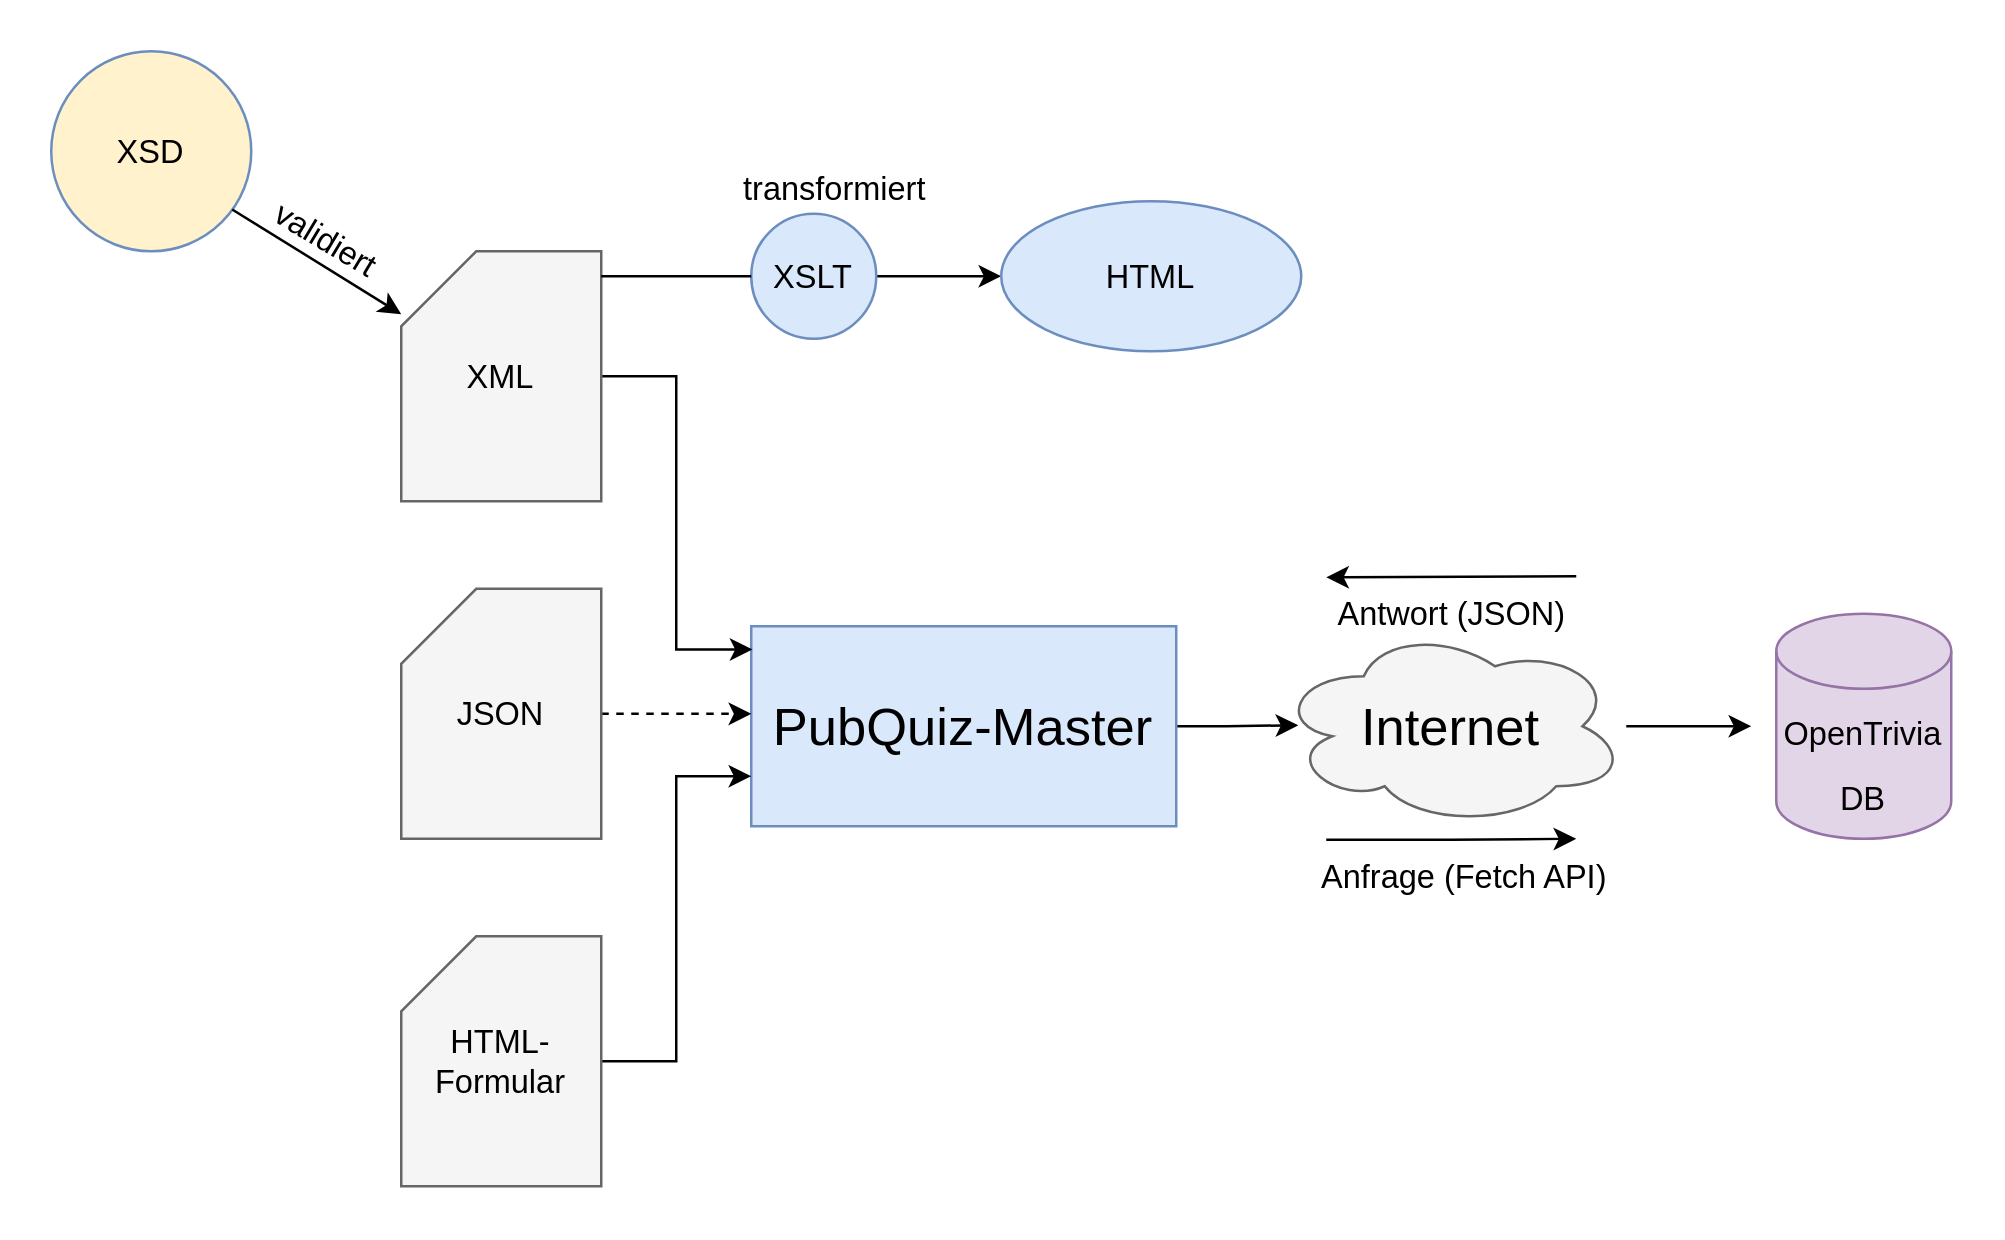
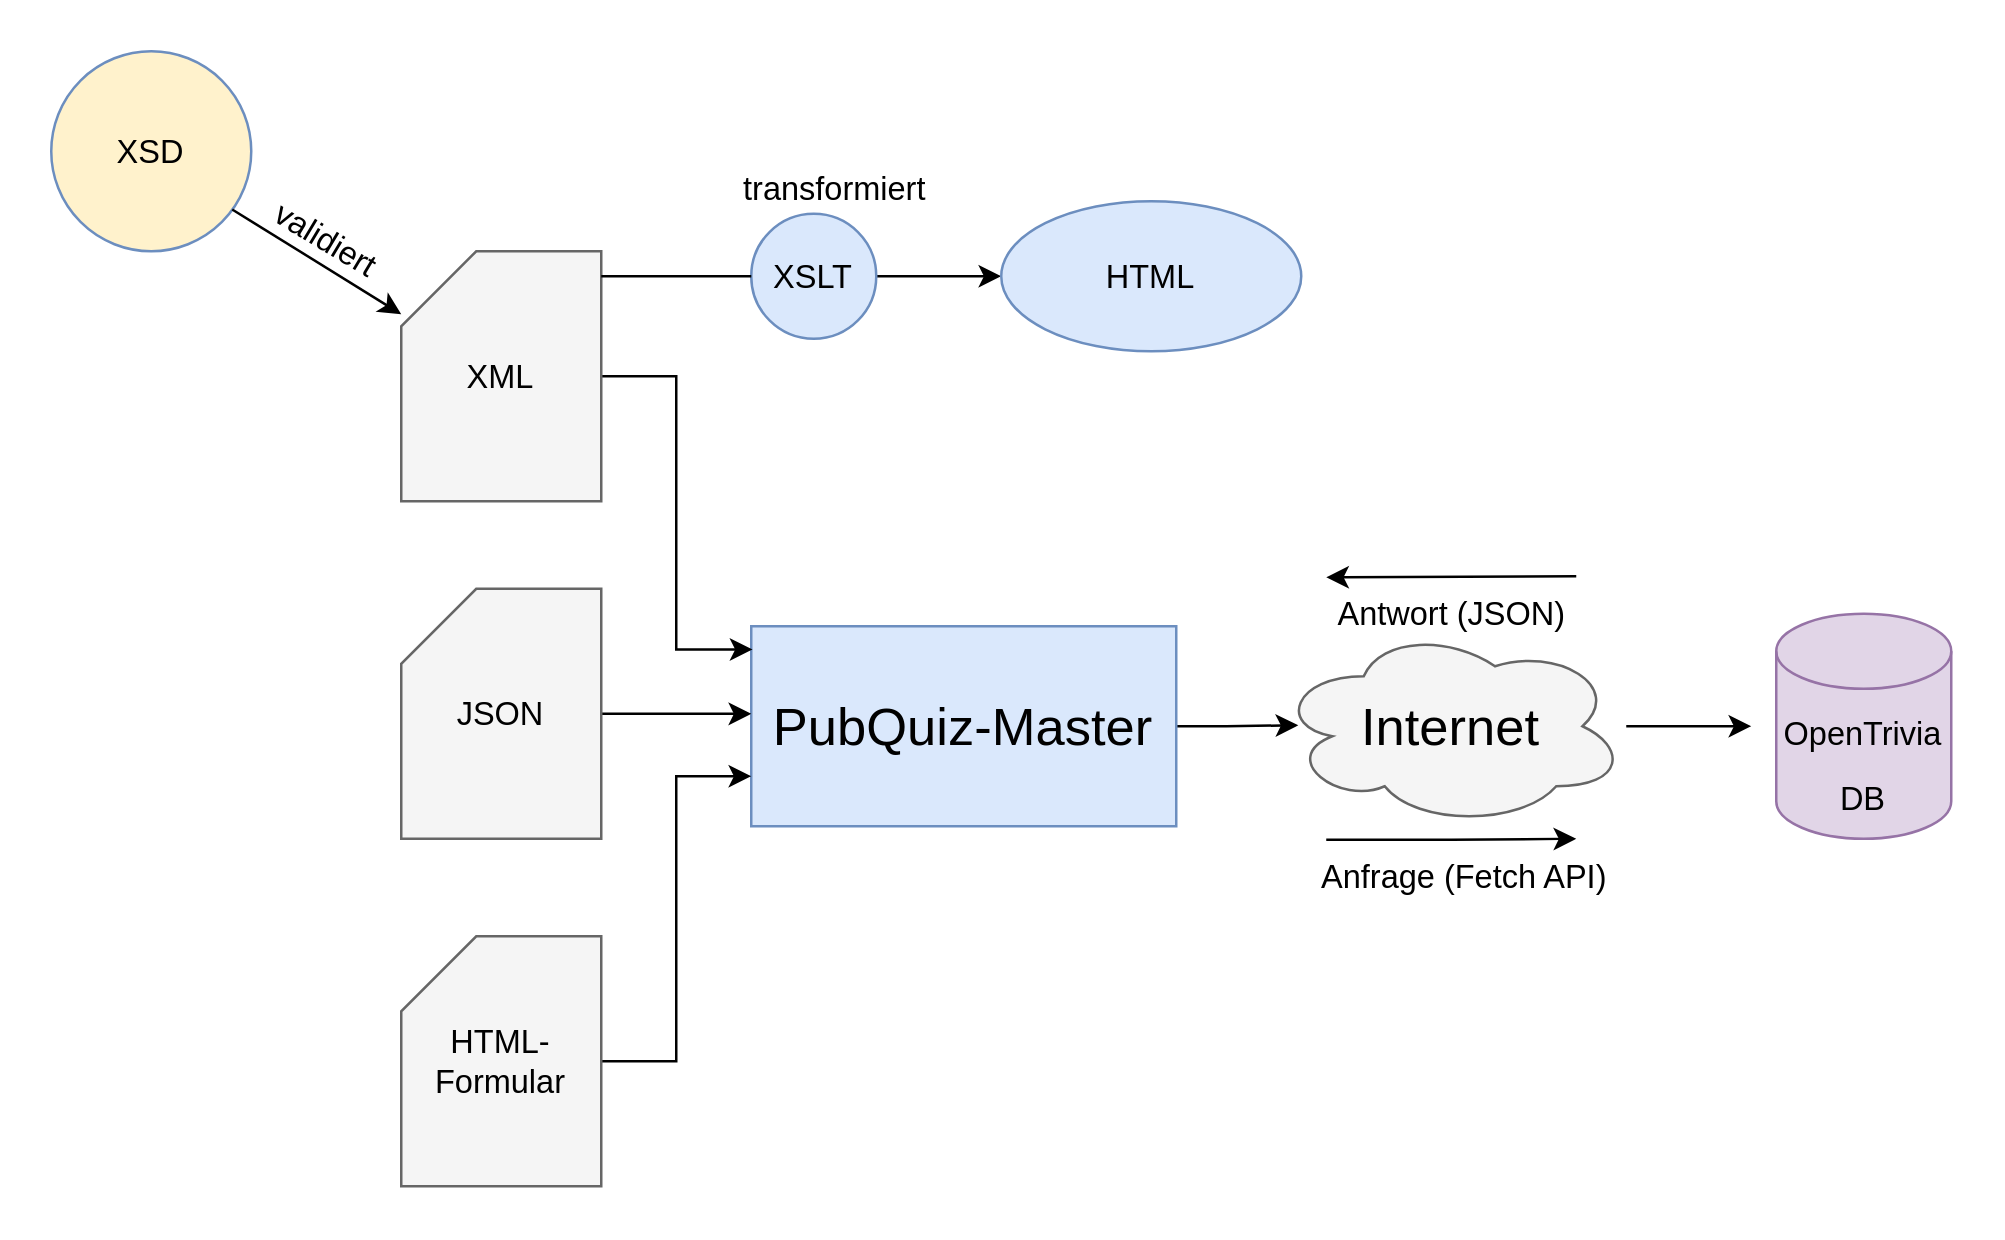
edge "JSON" -> "PubQuiz-Master": style dashed -> solid
